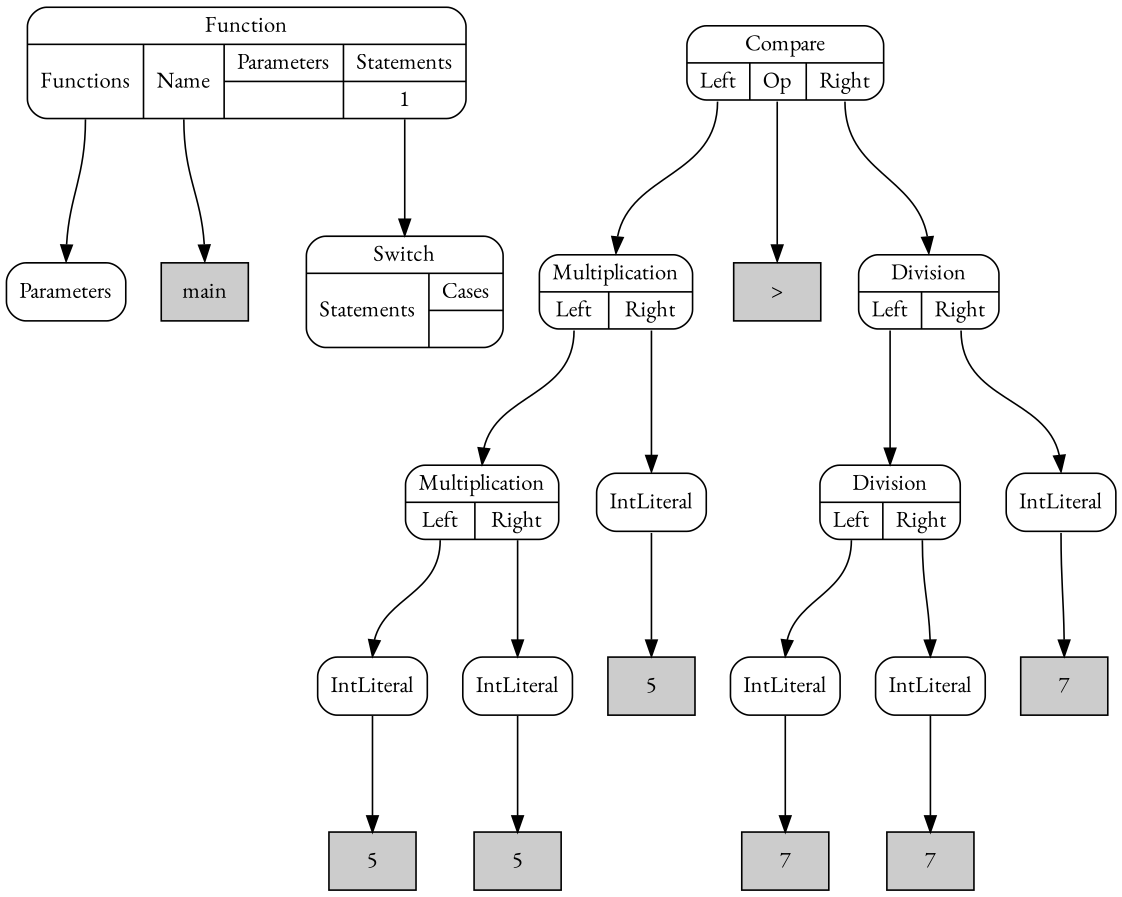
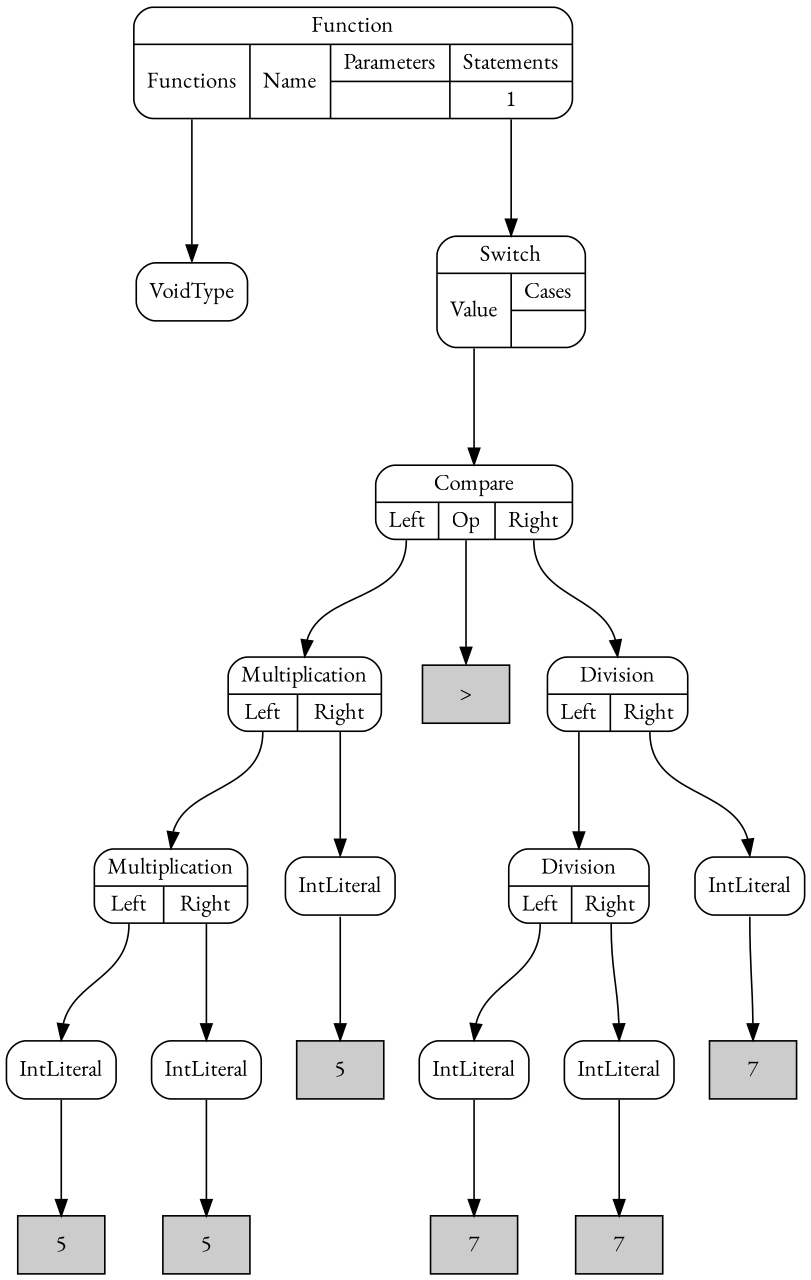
node "Parameters": label "Parameters" -> "VoidType"
node "main": removed
node "Switch": text "Statements" -> "Value"
edge "Switch" -> "Compare": added
